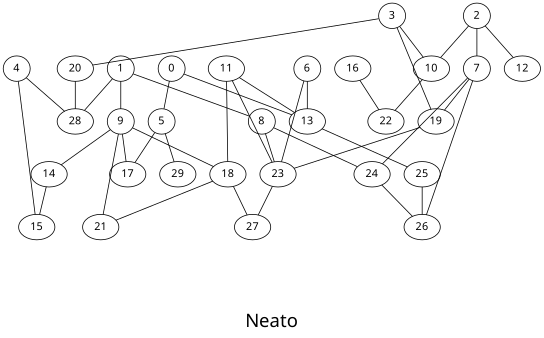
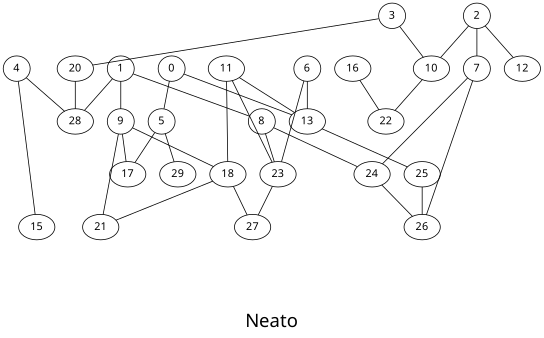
node "19": removed
node "14": removed
